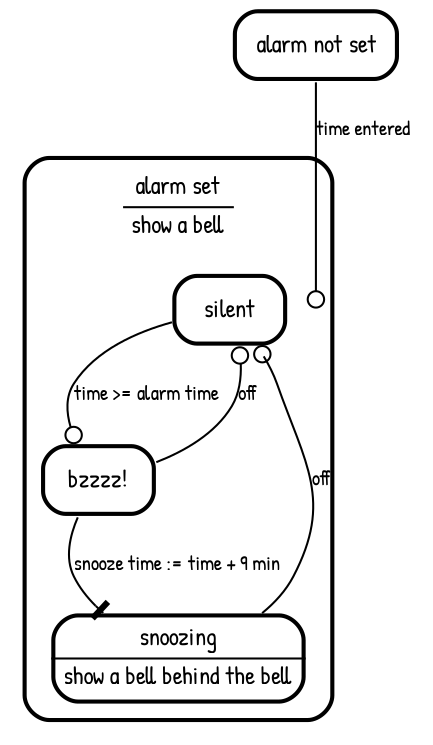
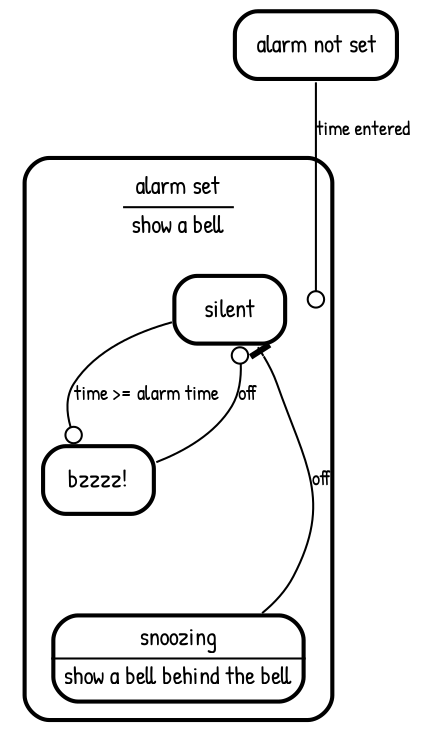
edge "snoozing" -> "silent": arrowhead odot -> tee
edge "bzzzz!" -> "snoozing": removed, label "snooze time := time + 9 min"
